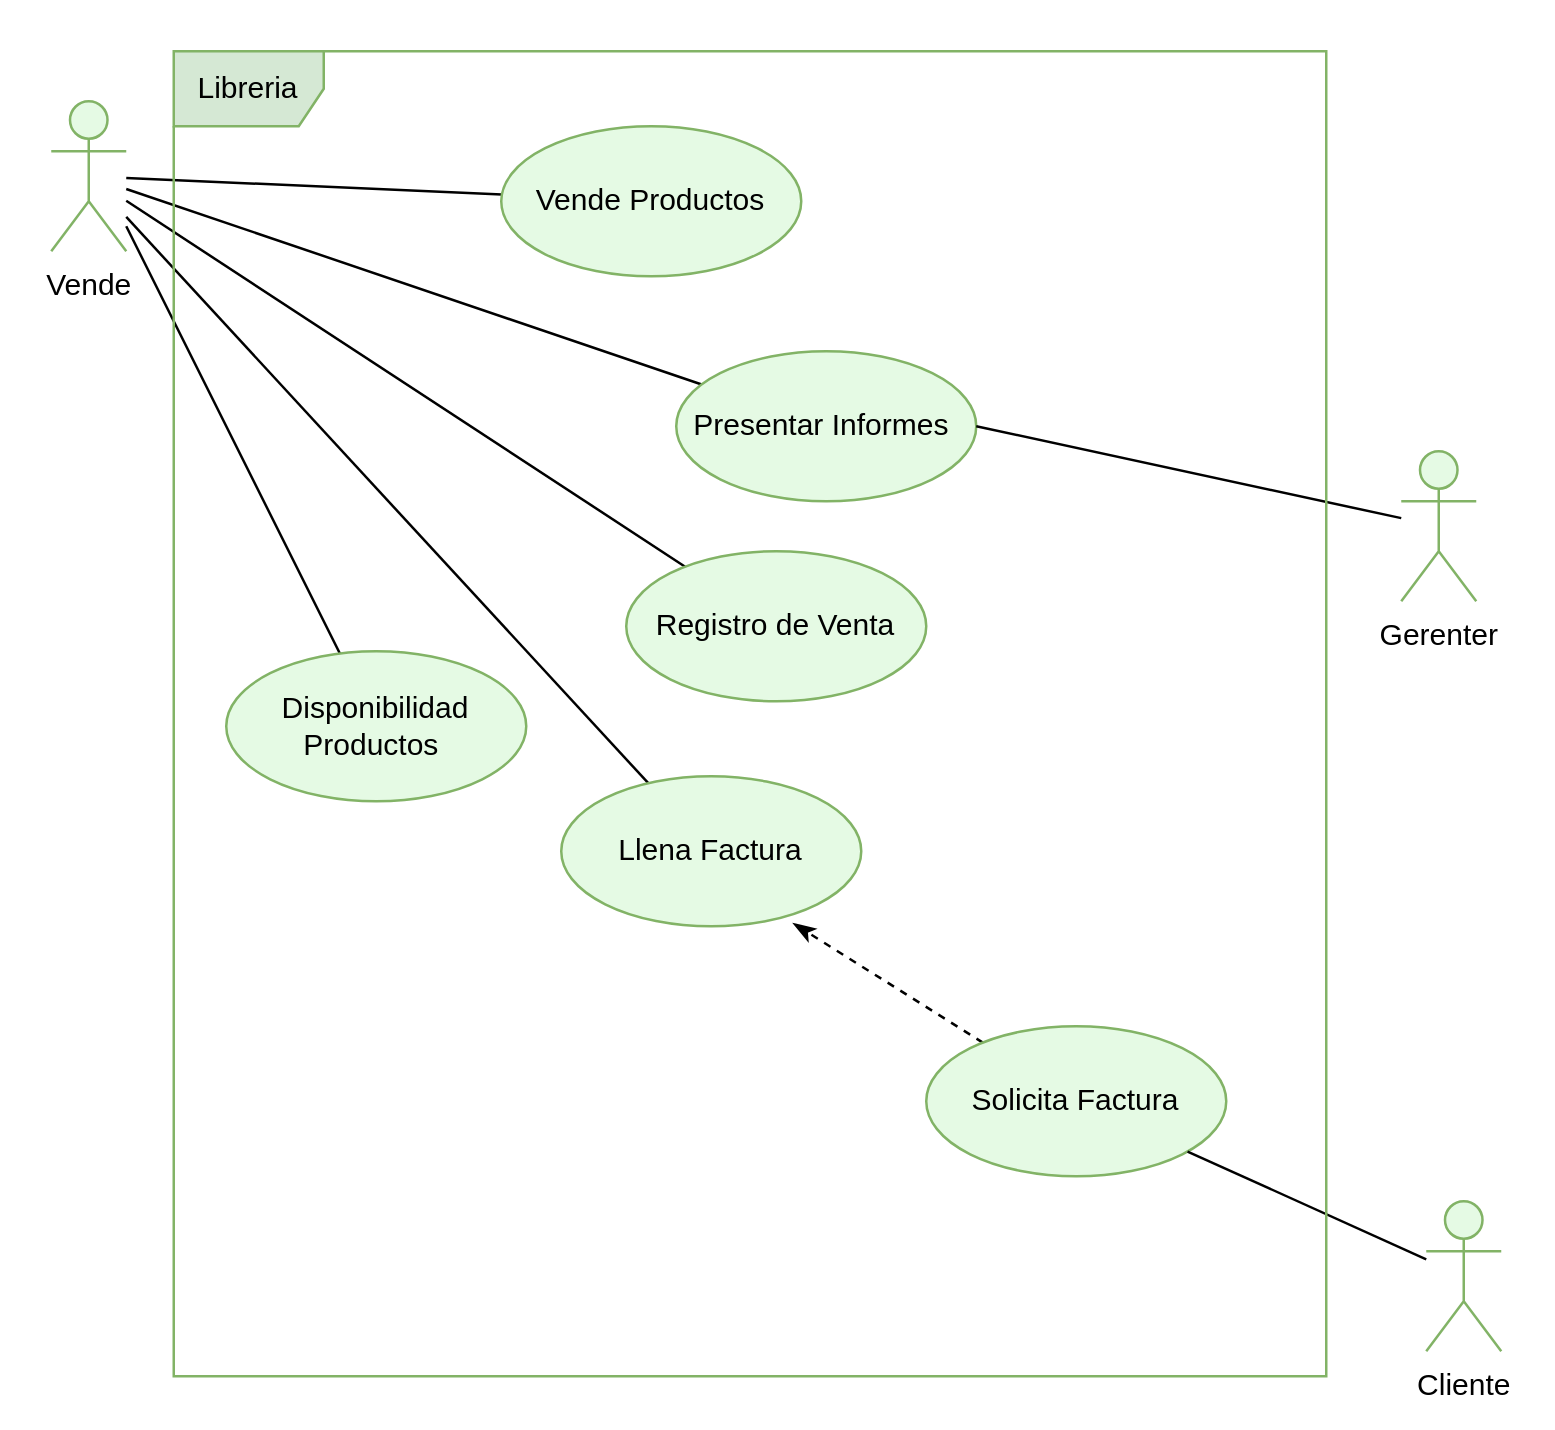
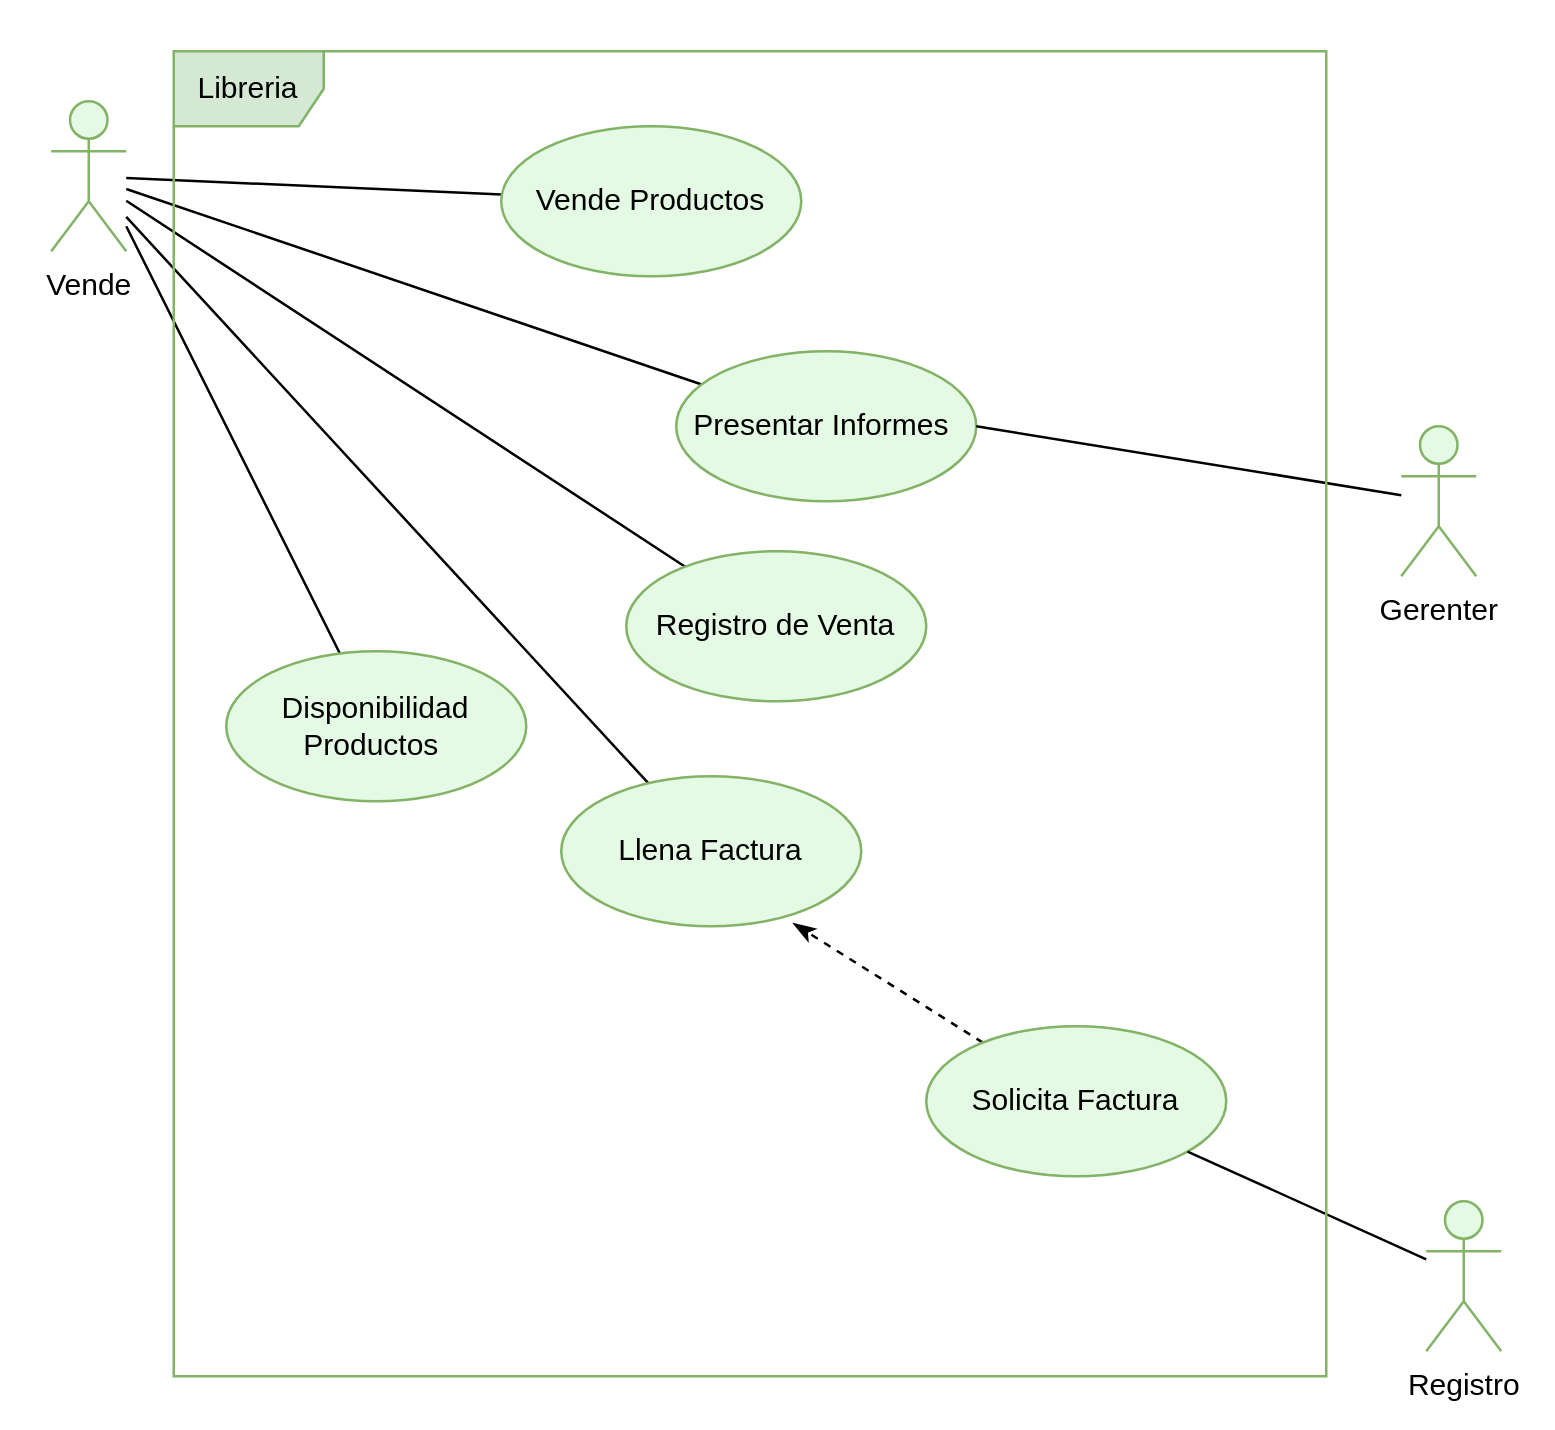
node "Gerenter": moved (1439, 526) -> (1439, 501)
node "Cliente": label "Cliente" -> "Registro"
